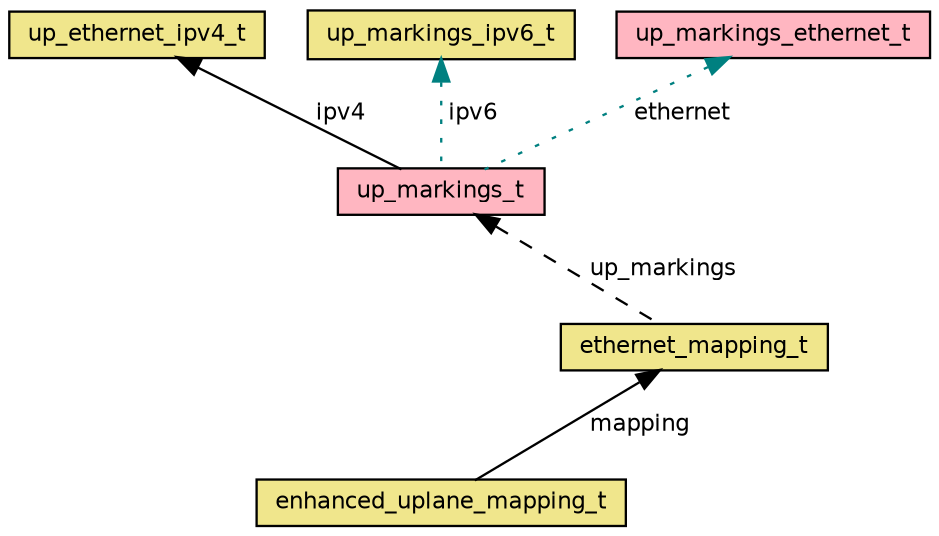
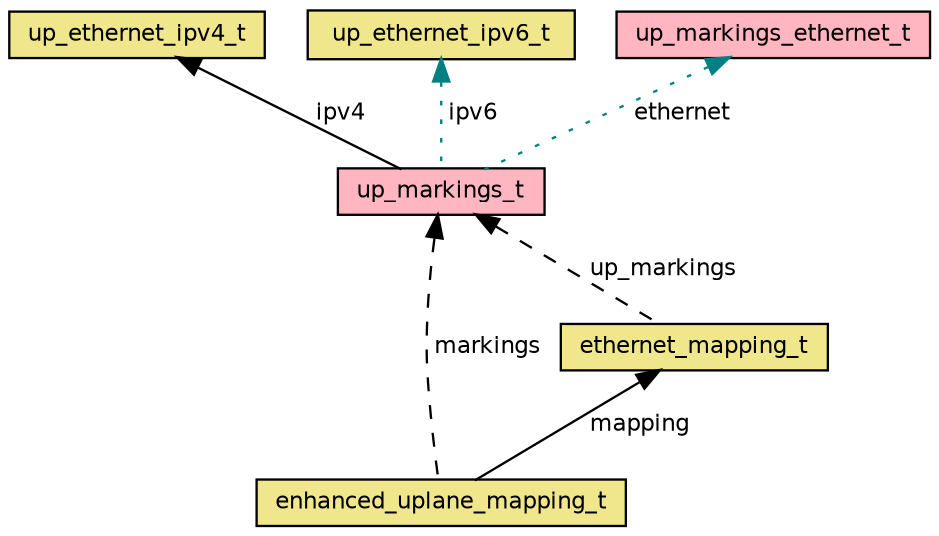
node "up_markings_ipv6_t": label "up_markings_ipv6_t" -> "up_ethernet_ipv6_t"
edge "enhanced_uplane_mapping_t" -> "up_markings_t": added, label "markings"
